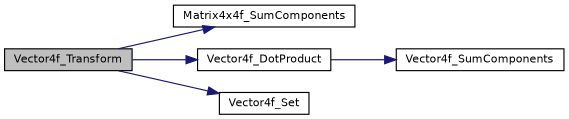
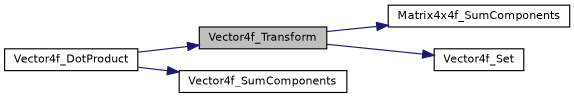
edge "Vector4f_Transform" -> "Vector4f_DotProduct": reversed
